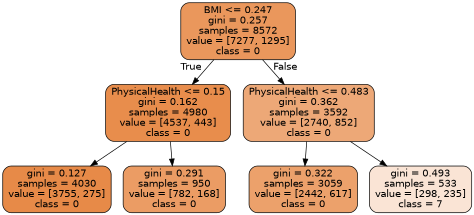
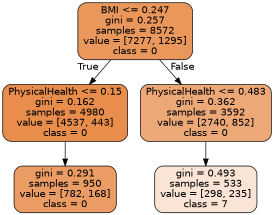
node "gini = 0.127 samples = 4030 value = [3755, 275] class = 0": removed
node "gini = 0.322 samples = 3059 value = [2442, 617] class = 0": removed
